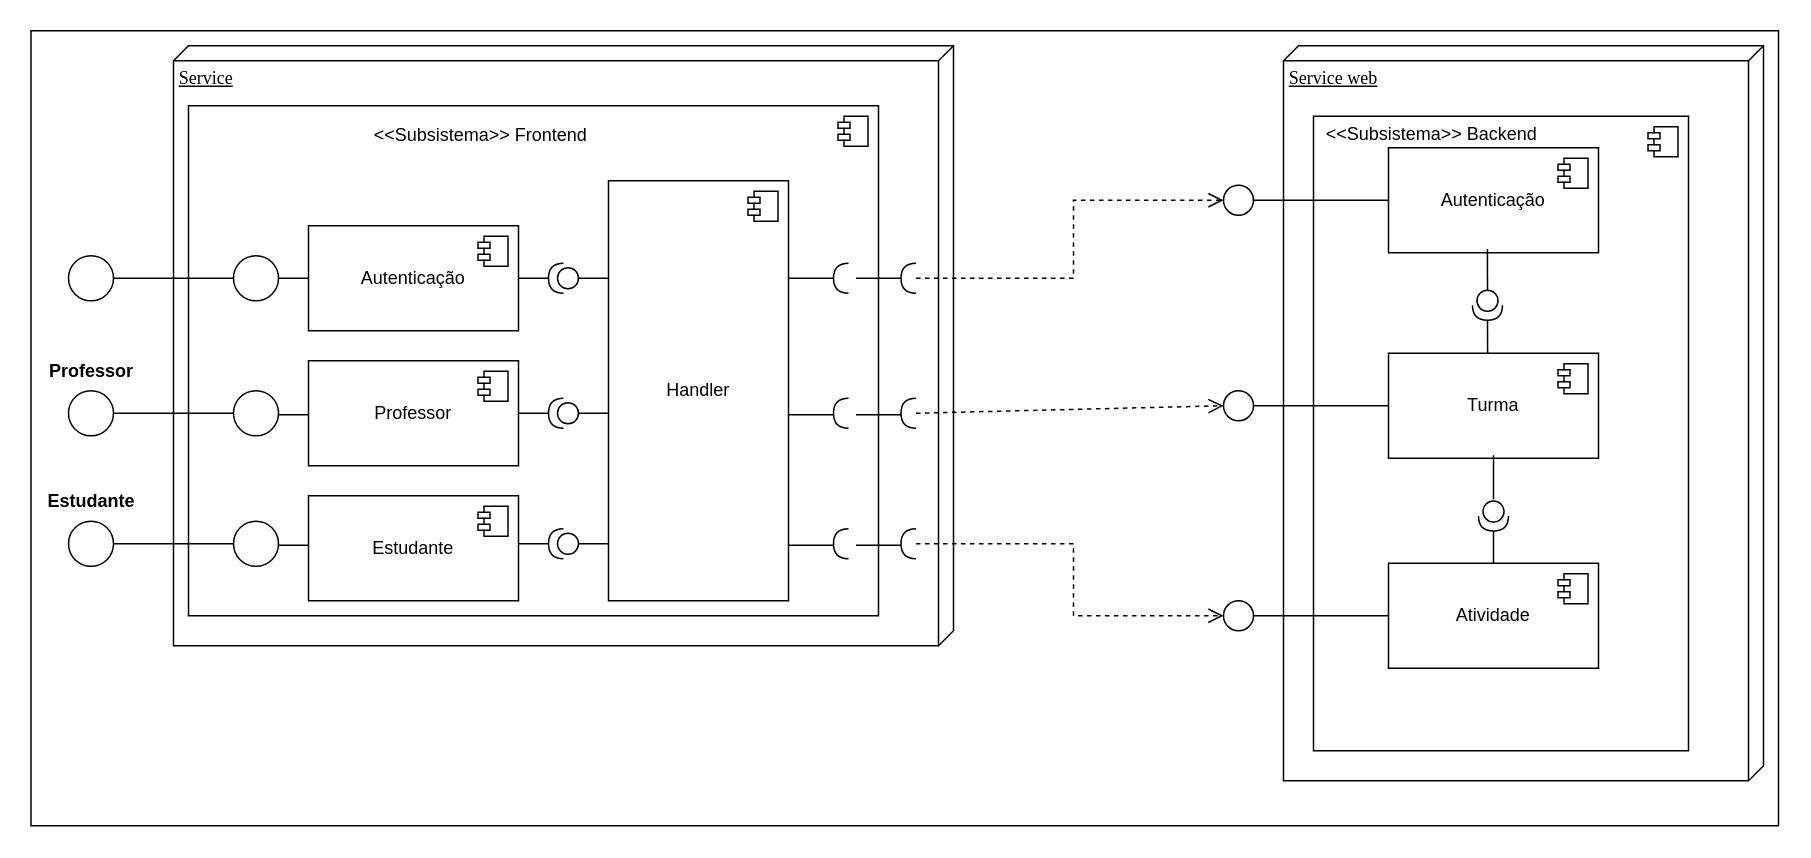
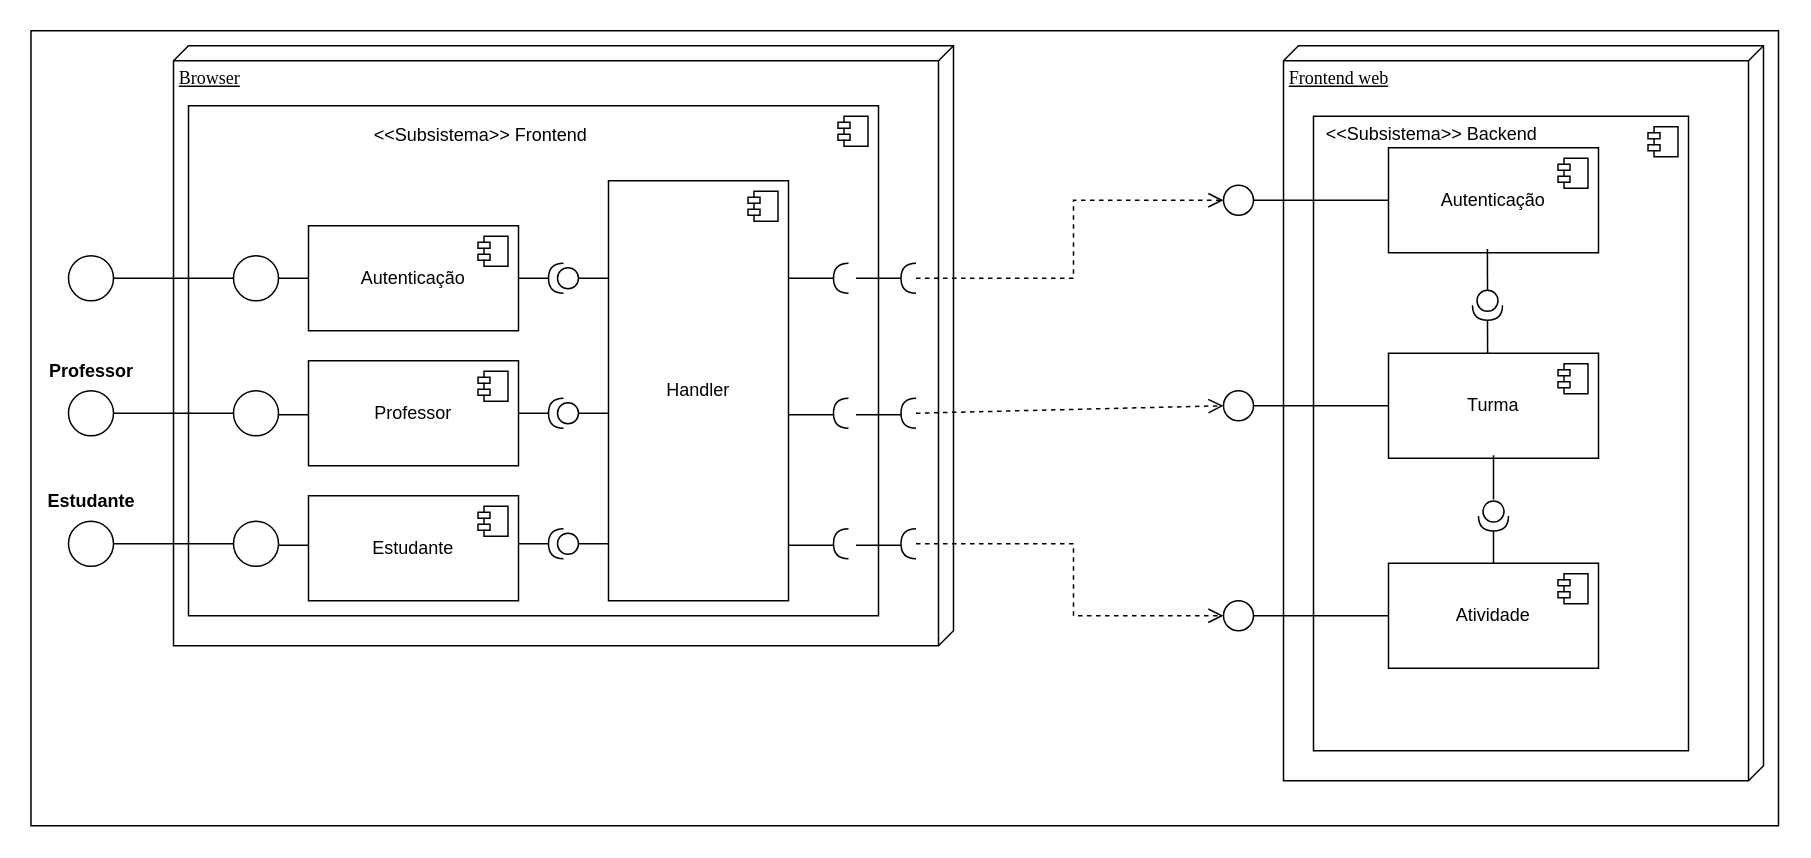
node "Service": label "Service" -> "Browser"
node "Service web": label "Service web" -> "Frontend web"
